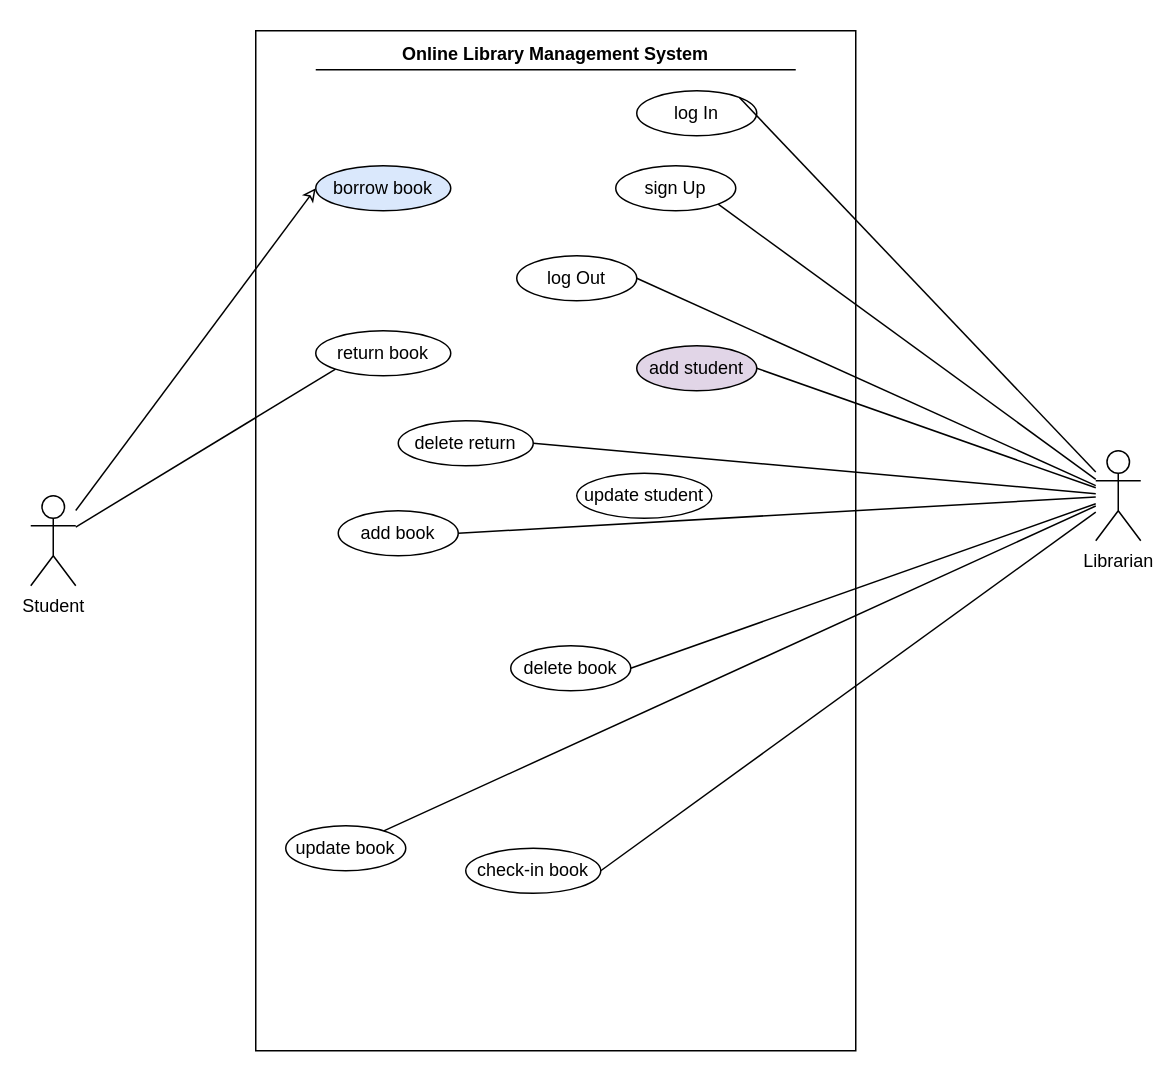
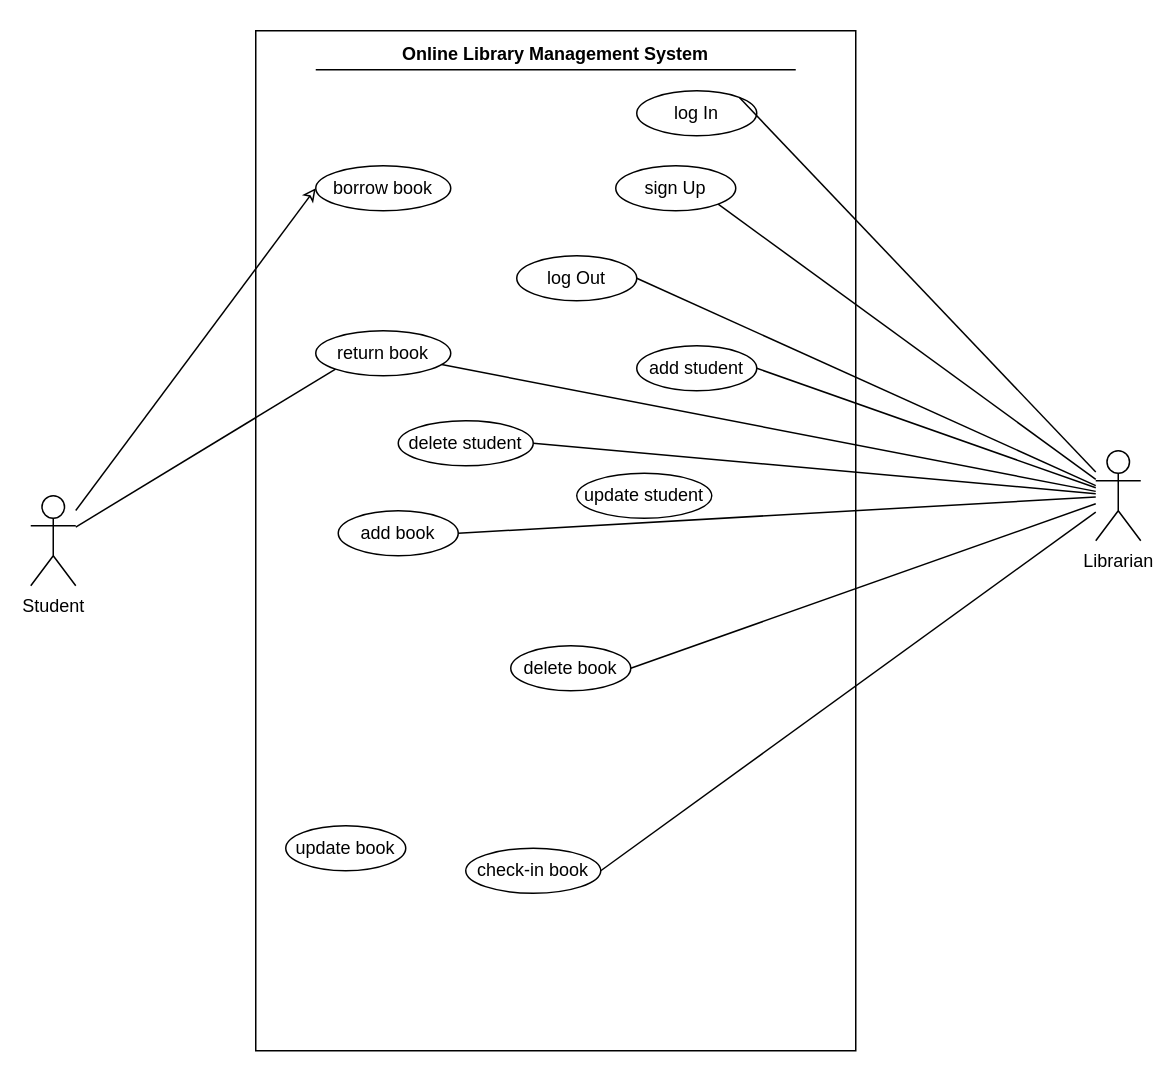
node "borrow book": fillcolor #dae8fc -> #ffffff
node "add student": fillcolor #e1d5e7 -> #ffffff
node "delete return": label "delete return" -> "delete student"
edge "Librarian" -- "update book": now "Librarian" -- "return book"
